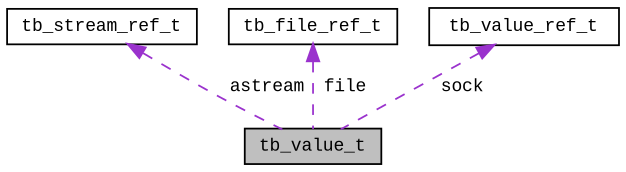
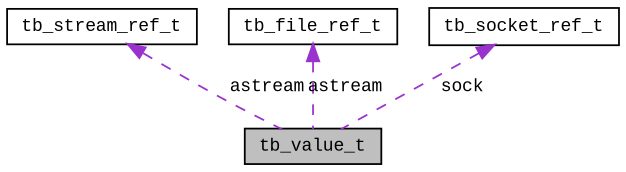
node "tb_value_ref_t": label "tb_value_ref_t" -> "tb_socket_ref_t"
edge "tb_value_t" -> "tb_file_ref_t": label " file" -> " astream"
